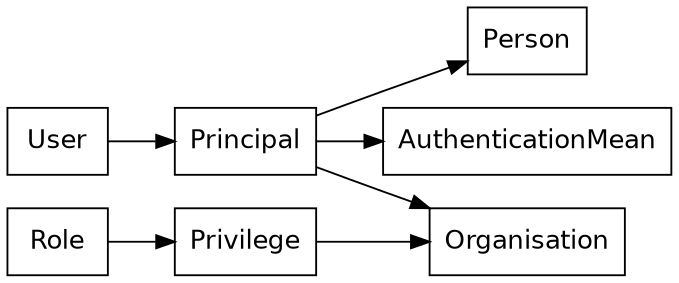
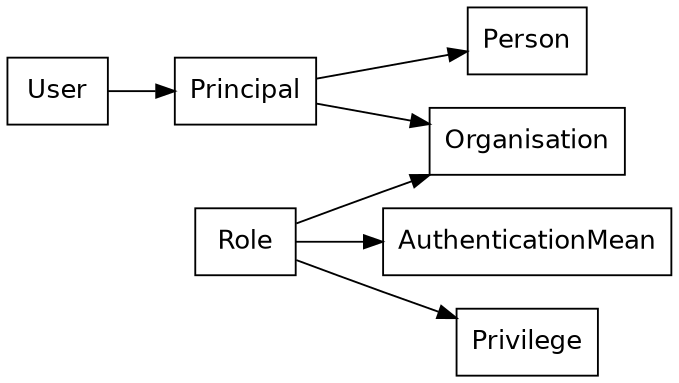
edge "Principal" -> "AuthenticationMean": now "Role" -> "AuthenticationMean"
edge "Privilege" -> "Organisation": now "Role" -> "Organisation"
